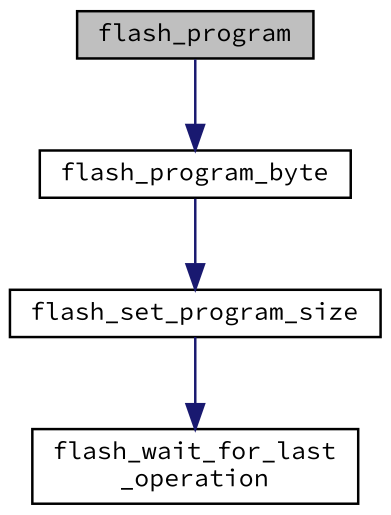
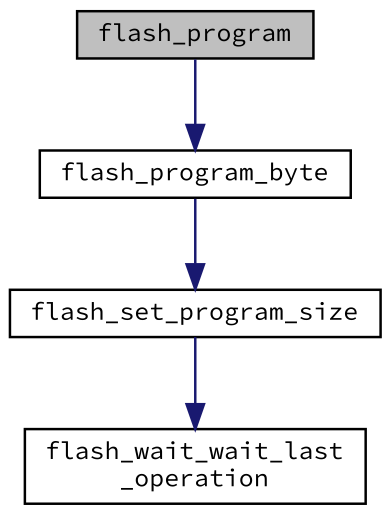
node "flash_wait_for_last _operation": label "flash_wait_for_last _operation" -> "flash_wait_wait_last _operation"
